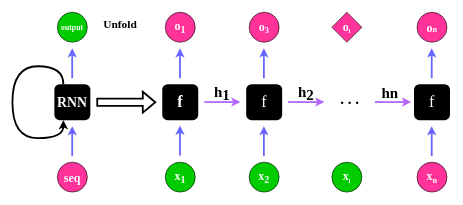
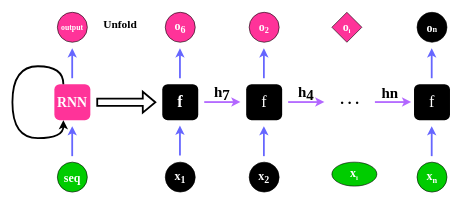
node "output": fillcolor #00cc00 -> #ff3399
node "o1": label "o1" -> "o6"
node "o3": label "o3" -> "o2"
node "on": fillcolor #ff3399 -> #000000
node "h1": label "h1" -> "h7"
node "h2": label "h2" -> "h4"
node "RNN": fillcolor #000000 -> #ff3399
node "seq": fillcolor #ff3399 -> #00cc00
node "x1": fillcolor #00cc00 -> #000000
node "x2": fillcolor #00cc00 -> #000000
node "xi": size 30x30 -> 45x24
node "xn": fillcolor #ff3399 -> #00cc00
